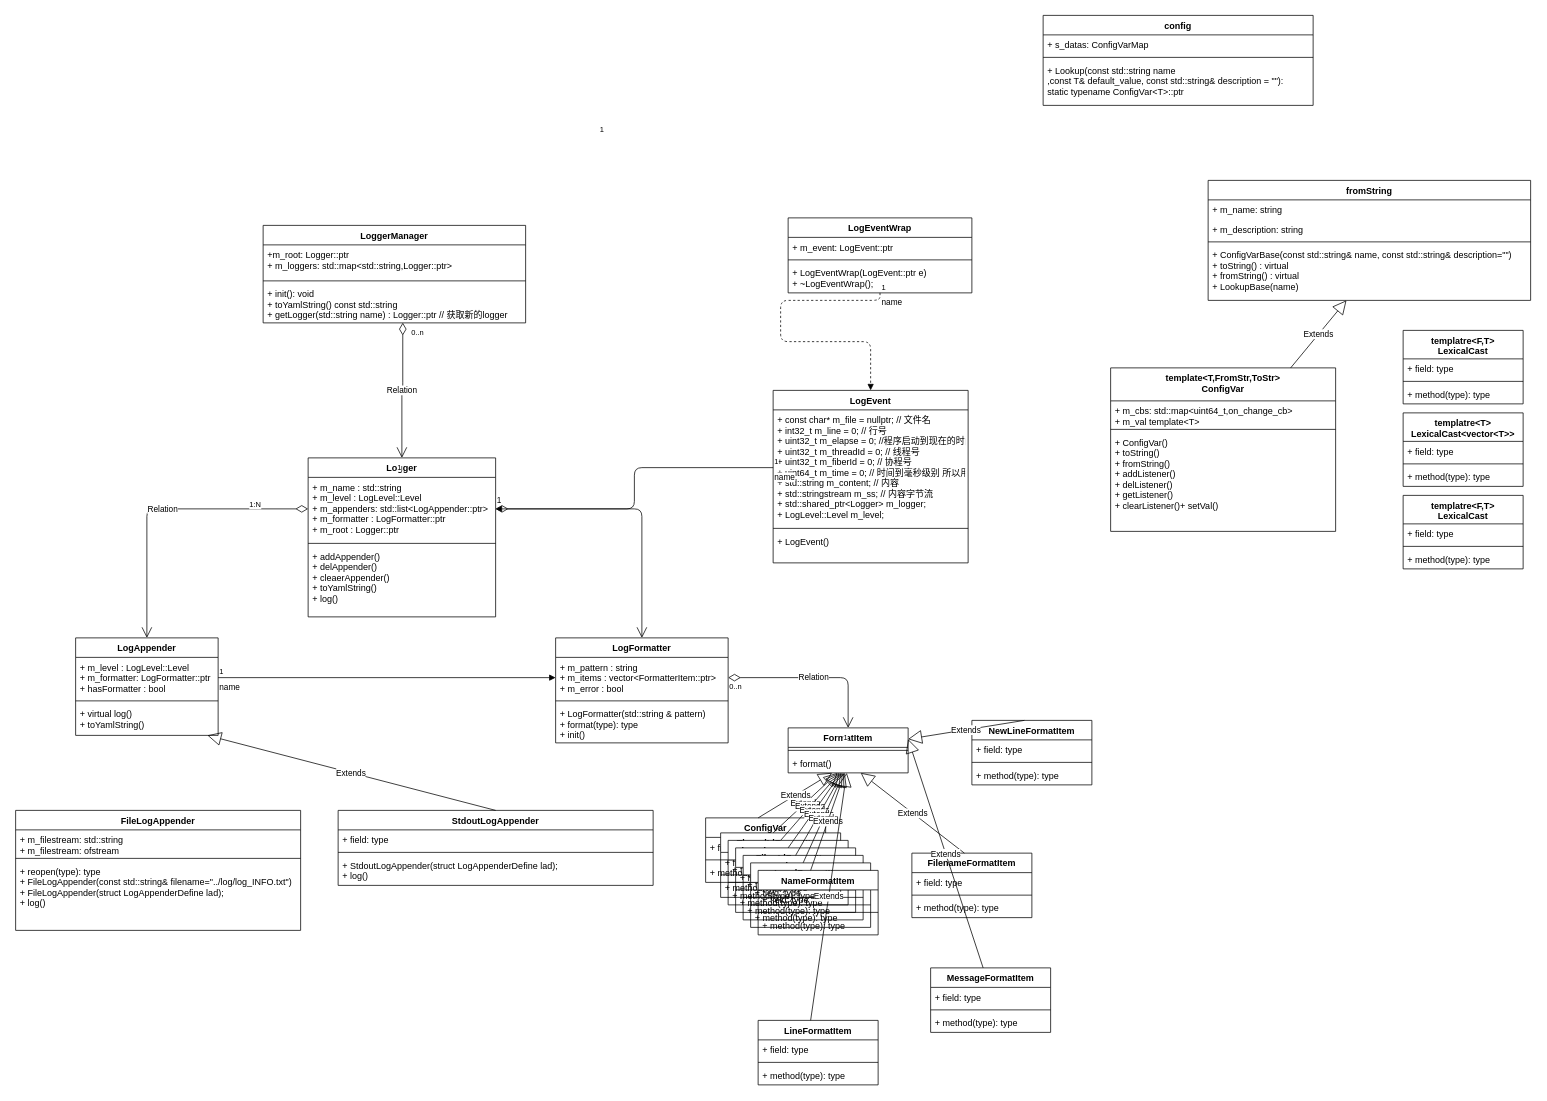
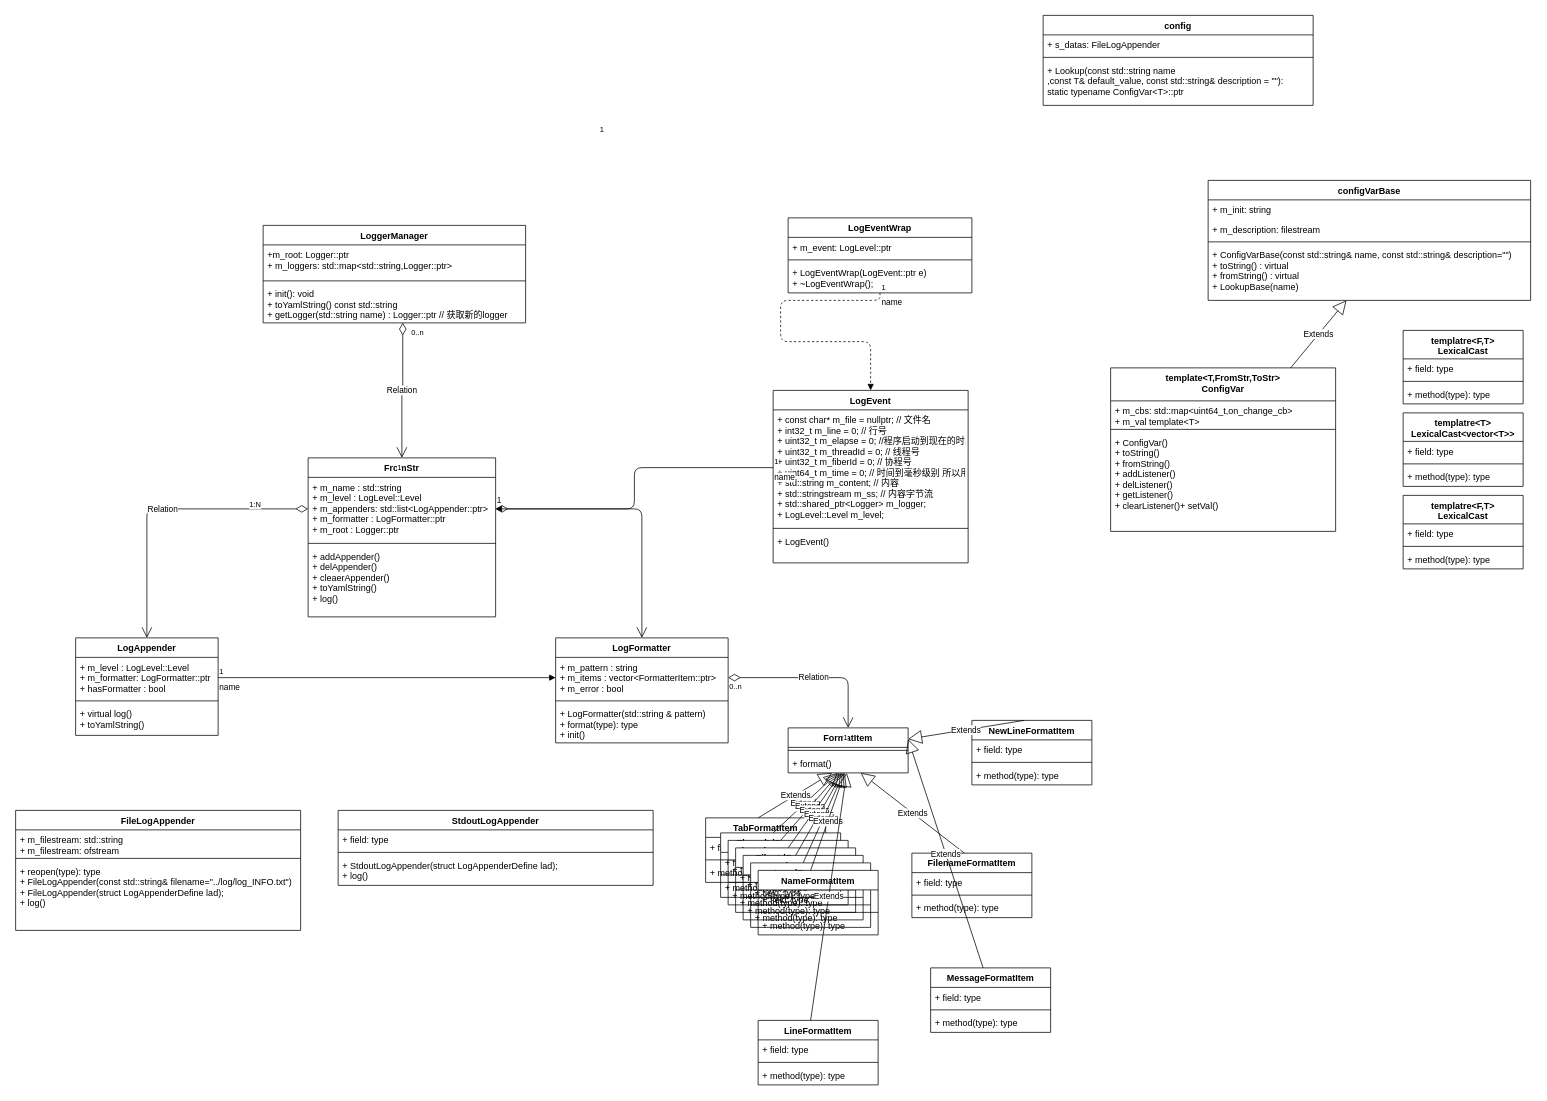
node "+ s_datas: ConfigVarMap": label "+ s_datas: ConfigVarMap" -> "+ s_datas: FileLogAppender"
node "fromString": label "fromString" -> "configVarBase"
node "+ m_name: string": label "+ m_name: string" -> "+ m_init: string"
node "+ m_description: string": label "+ m_description: string" -> "+ m_description: filestream"
node "+ m_event: LogEvent::ptr": label "+ m_event: LogEvent::ptr" -> "+ m_event: LogLevel::ptr"
node "Logger": label "Logger" -> "FromStr"
edge "StdoutLogAppender" -> "+ virtual log() + toYamlString()": removed, label "Extends"
node "ConfigVar": label "ConfigVar" -> "TabFormatItem"
